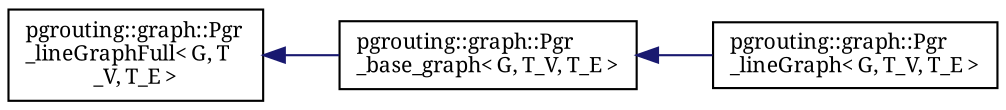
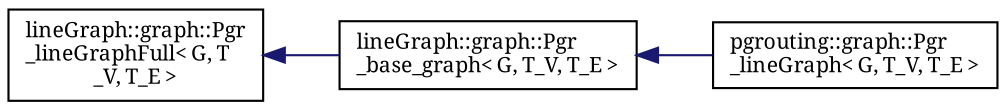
node "pgrouting::graph::Pgr _lineGraphFull< G, T _V, T_E >": label "pgrouting::graph::Pgr _lineGraphFull< G, T _V, T_E >" -> "lineGraph::graph::Pgr _lineGraphFull< G, T _V, T_E >"
node "pgrouting::graph::Pgr _base_graph< G, T_V, T_E >": label "pgrouting::graph::Pgr _base_graph< G, T_V, T_E >" -> "lineGraph::graph::Pgr _base_graph< G, T_V, T_E >"
